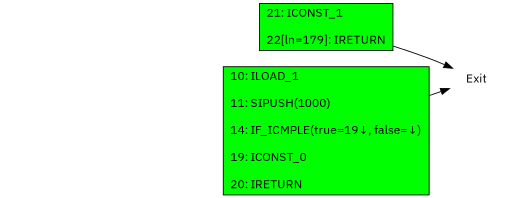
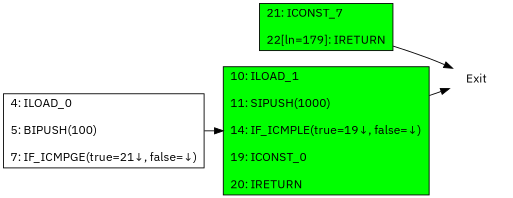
node "21: ICONST_1 22[ln=179]: IRETURN": label "21: ICONST_1 22[ln=179]: IRETURN" -> "21: ICONST_7 22[ln=179]: IRETURN"
node "4: ILOAD_0 5: BIPUSH(100) 7: IF_ICMPGE(true=21↓, false=↓)": added
